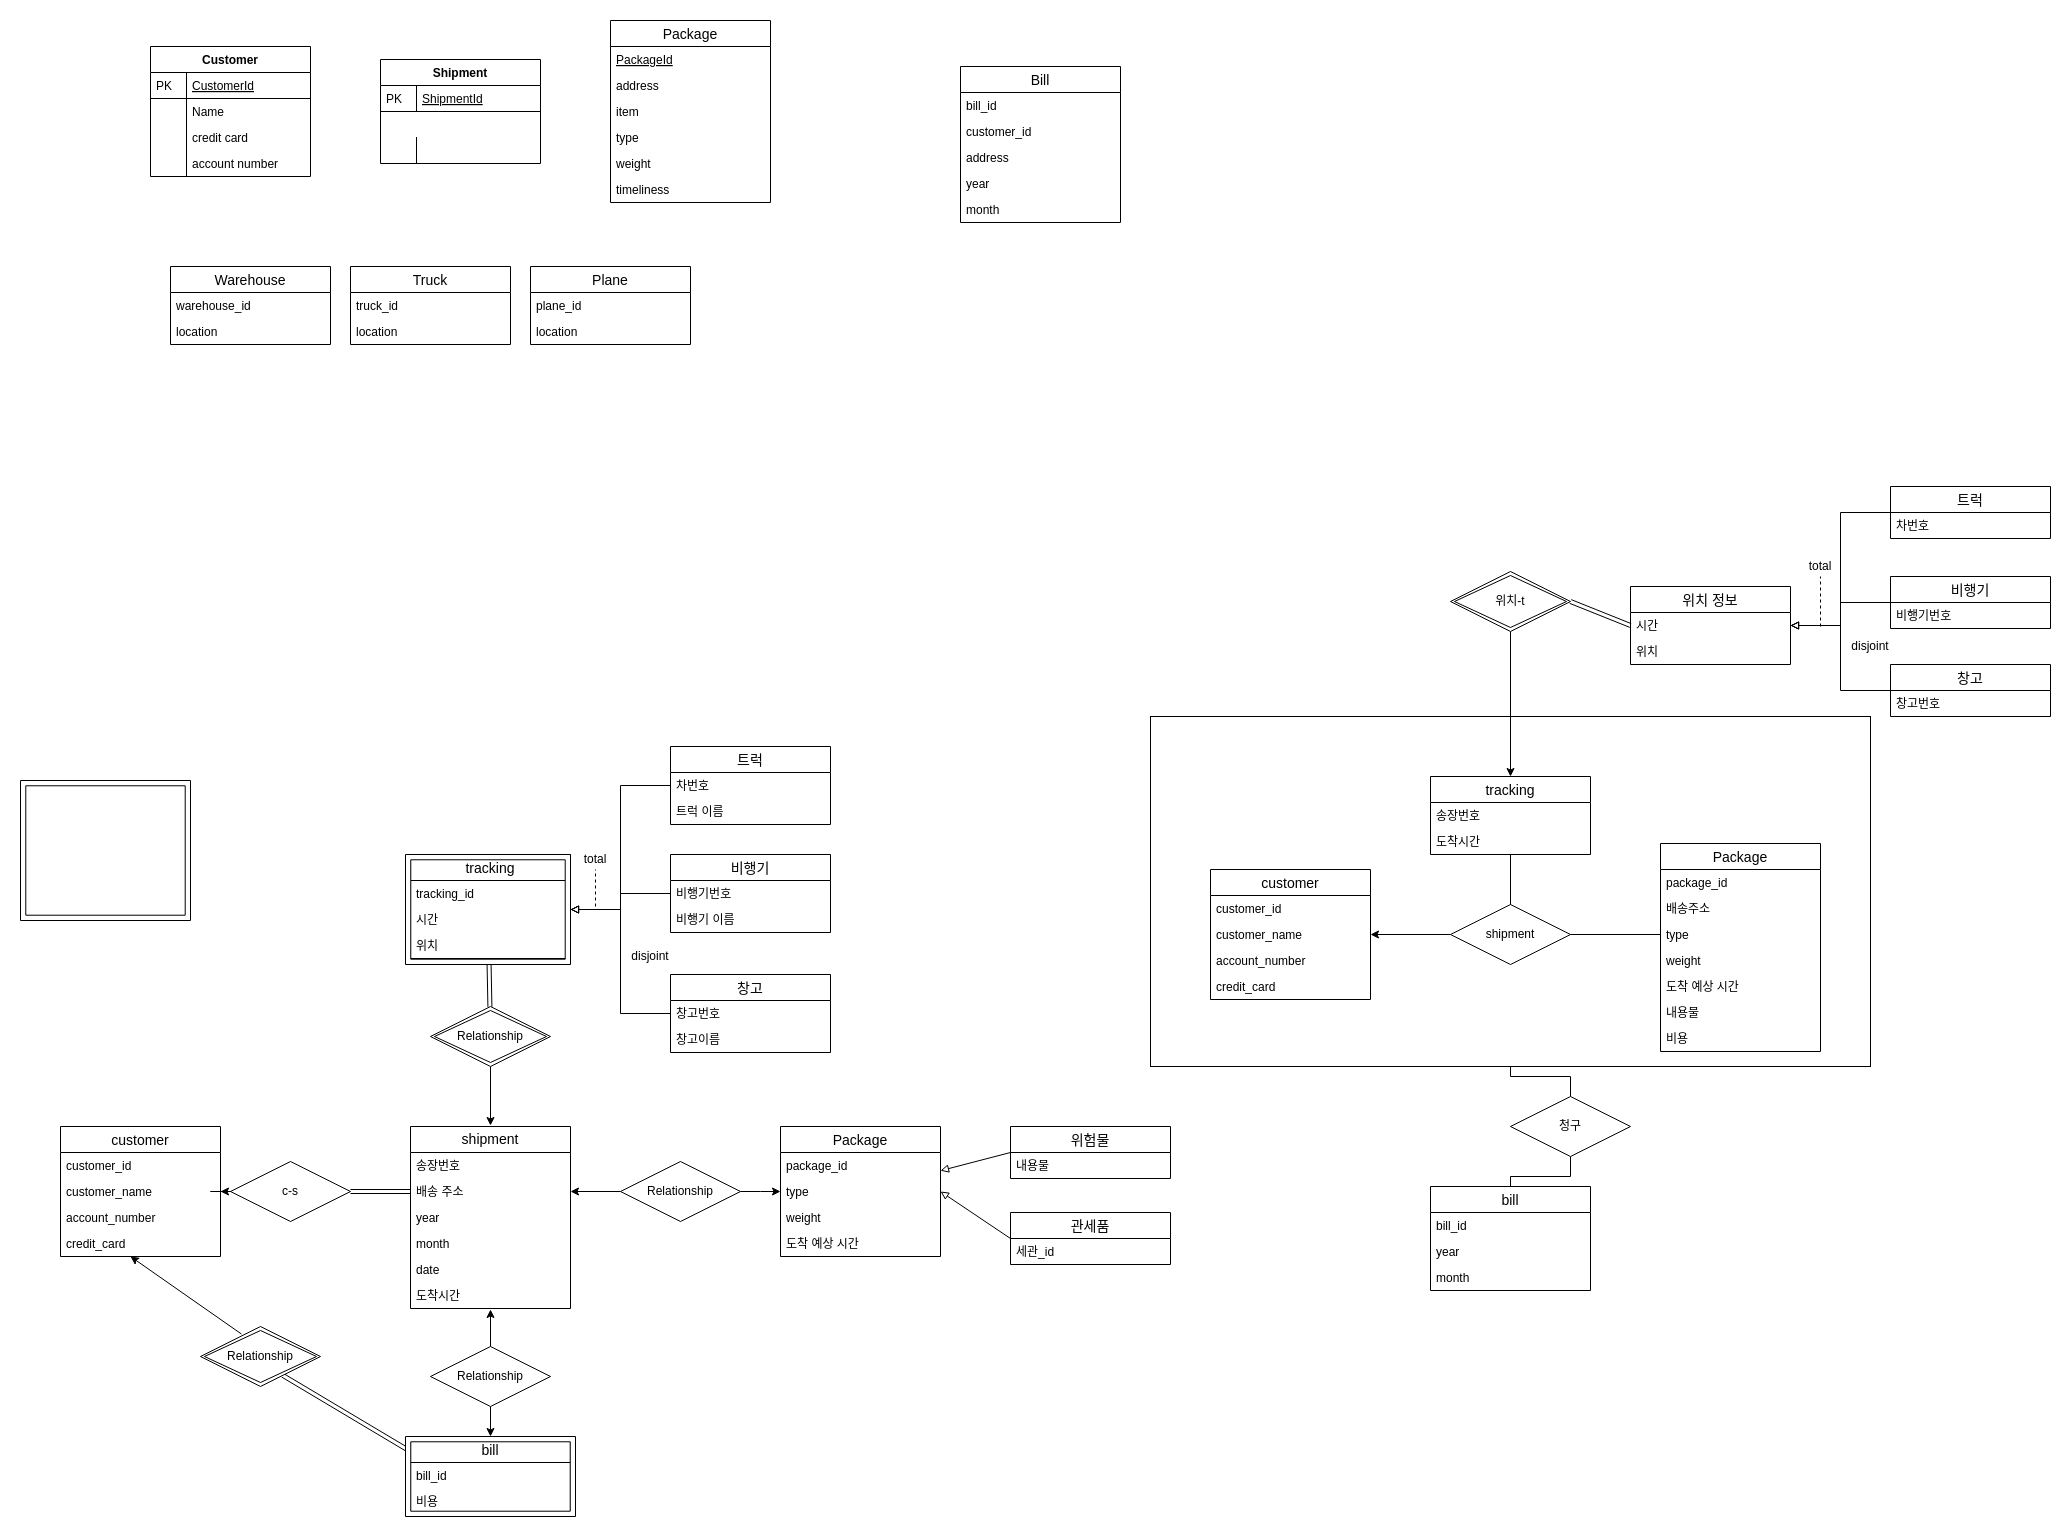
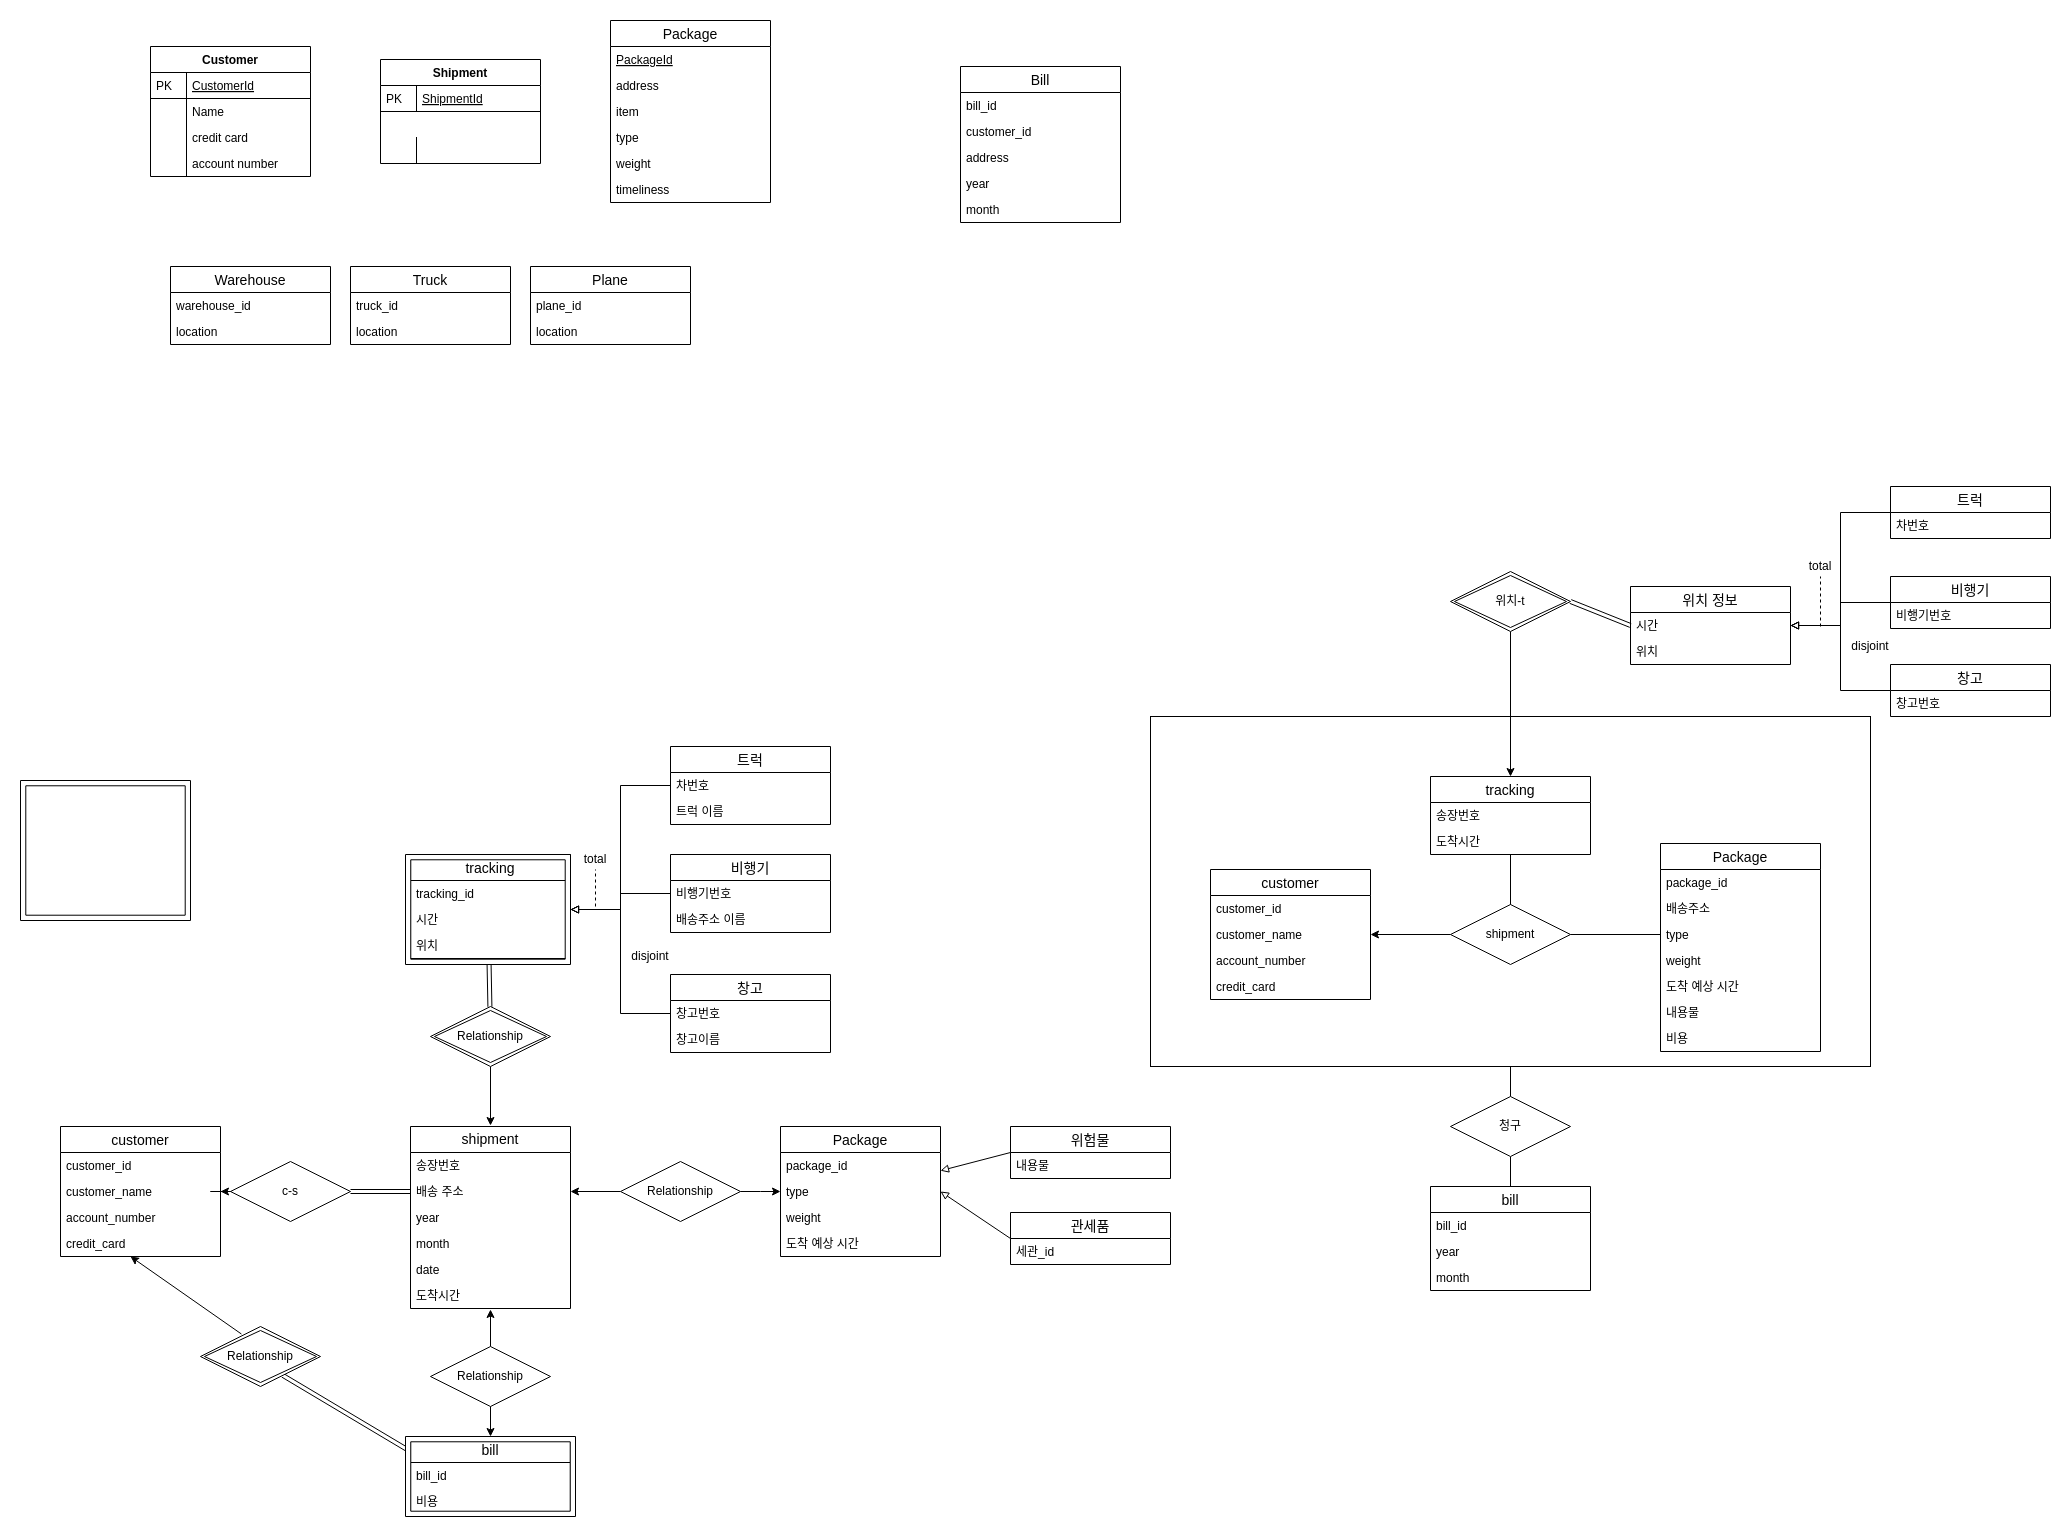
node "비행기 이름": label "비행기 이름" -> "배송주소 이름"
node "청구": moved (1571, 1127) -> (1511, 1127)
